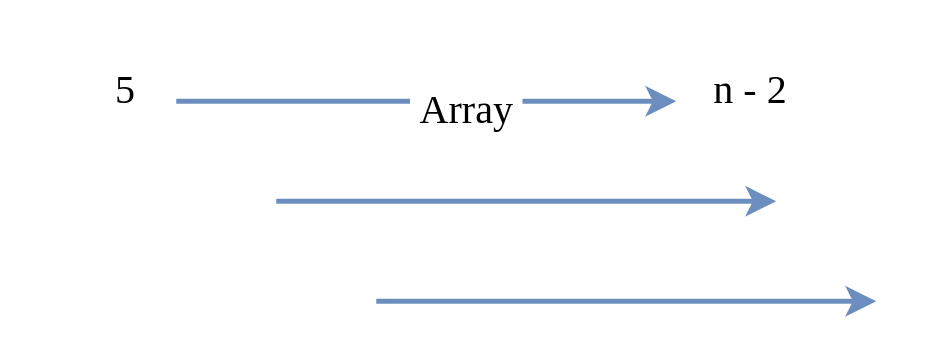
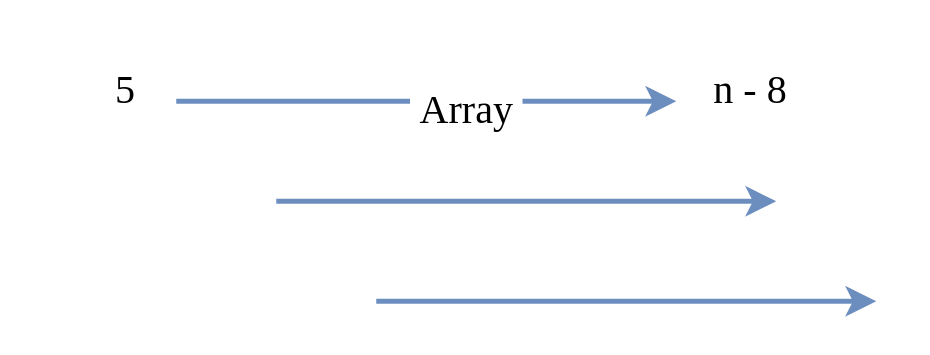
node "n - 2": label "n - 2" -> "n - 8"
